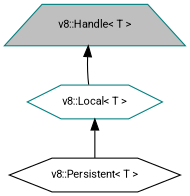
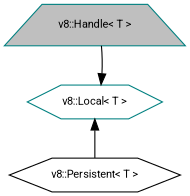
edge "v8::Local< T >" -> "v8::Handle< T >": reversed
